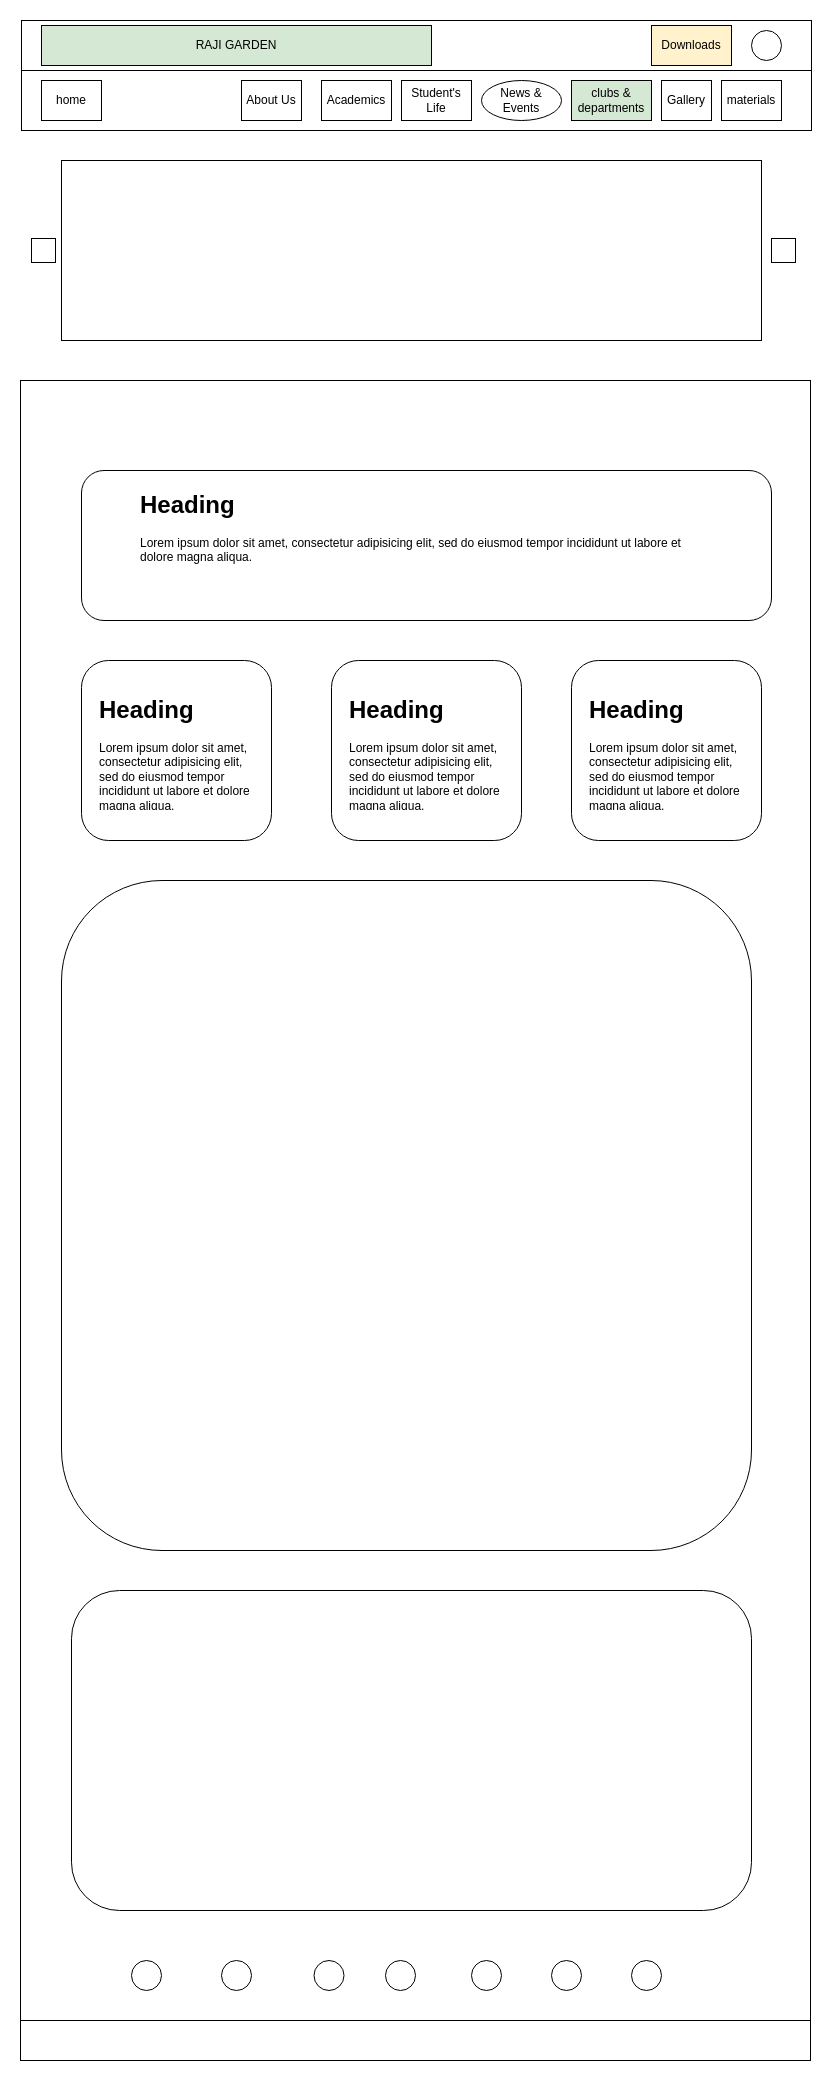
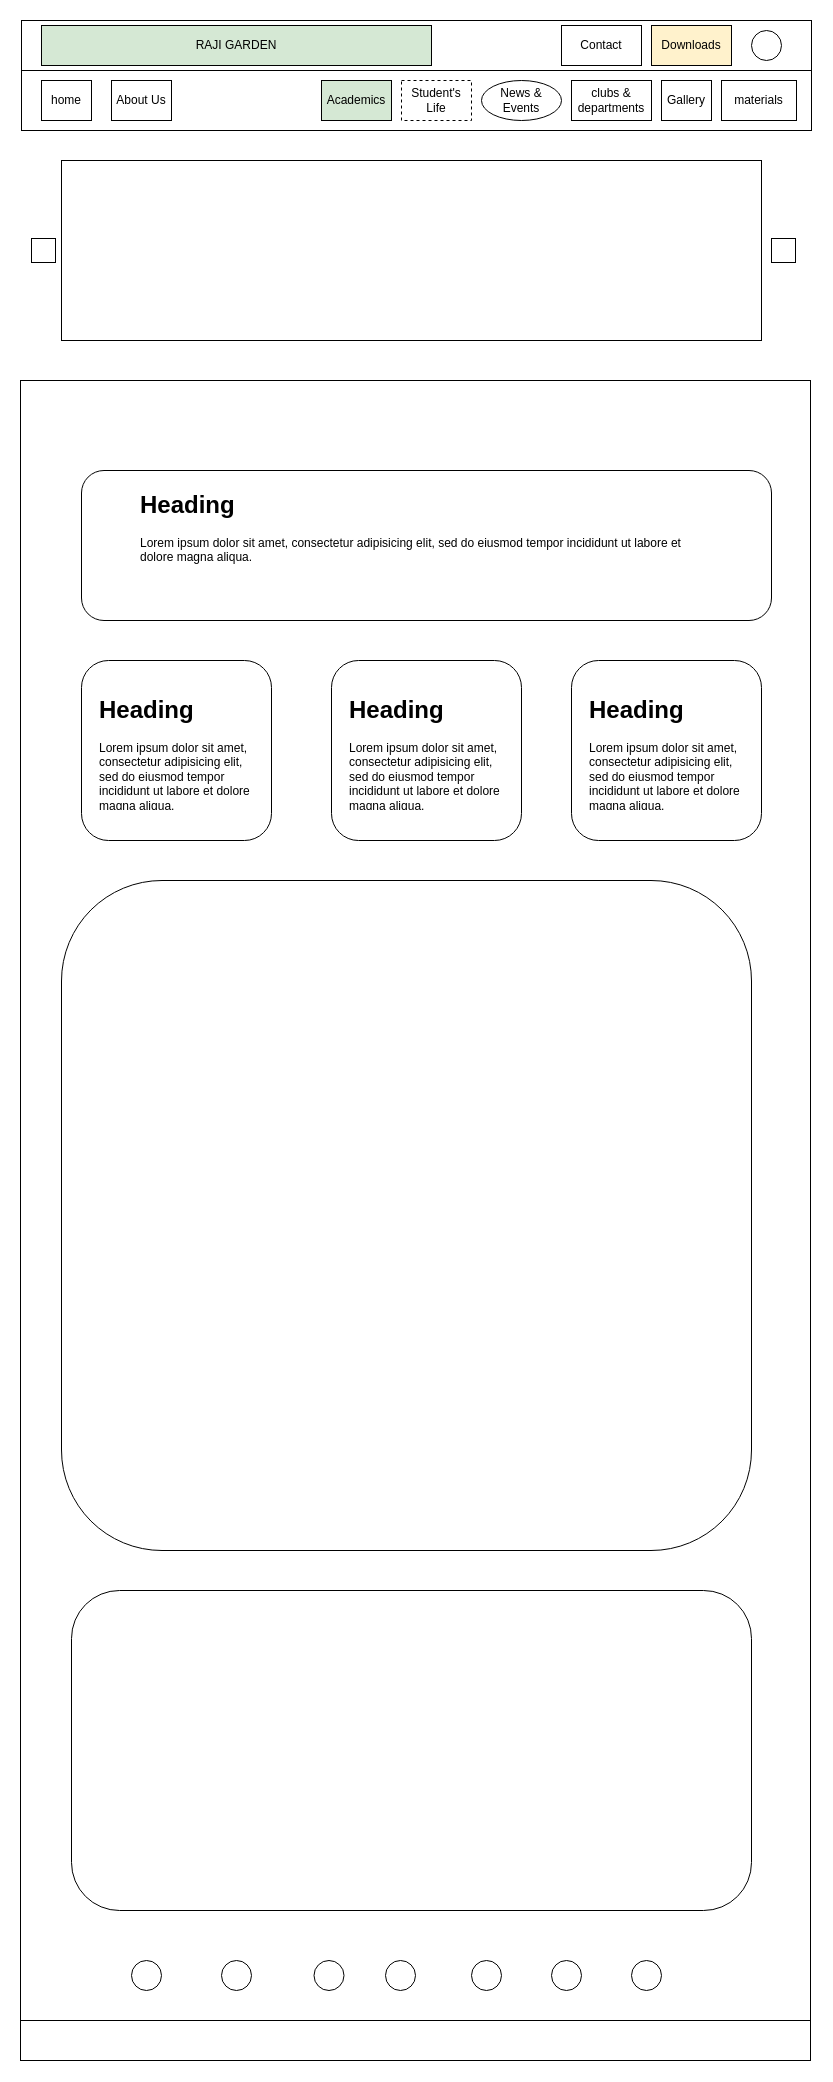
node "Contact": added
node "home": size 60x40 -> 50x40
node "About Us": moved (272, 101) -> (142, 101)
node "Academics": fillcolor #ffffff -> #d5e8d4
node "Student's Life": style solid -> dashed
node "clubs & departments": fillcolor #d5e8d4 -> #ffffff
node "materials": size 60x40 -> 75x40
